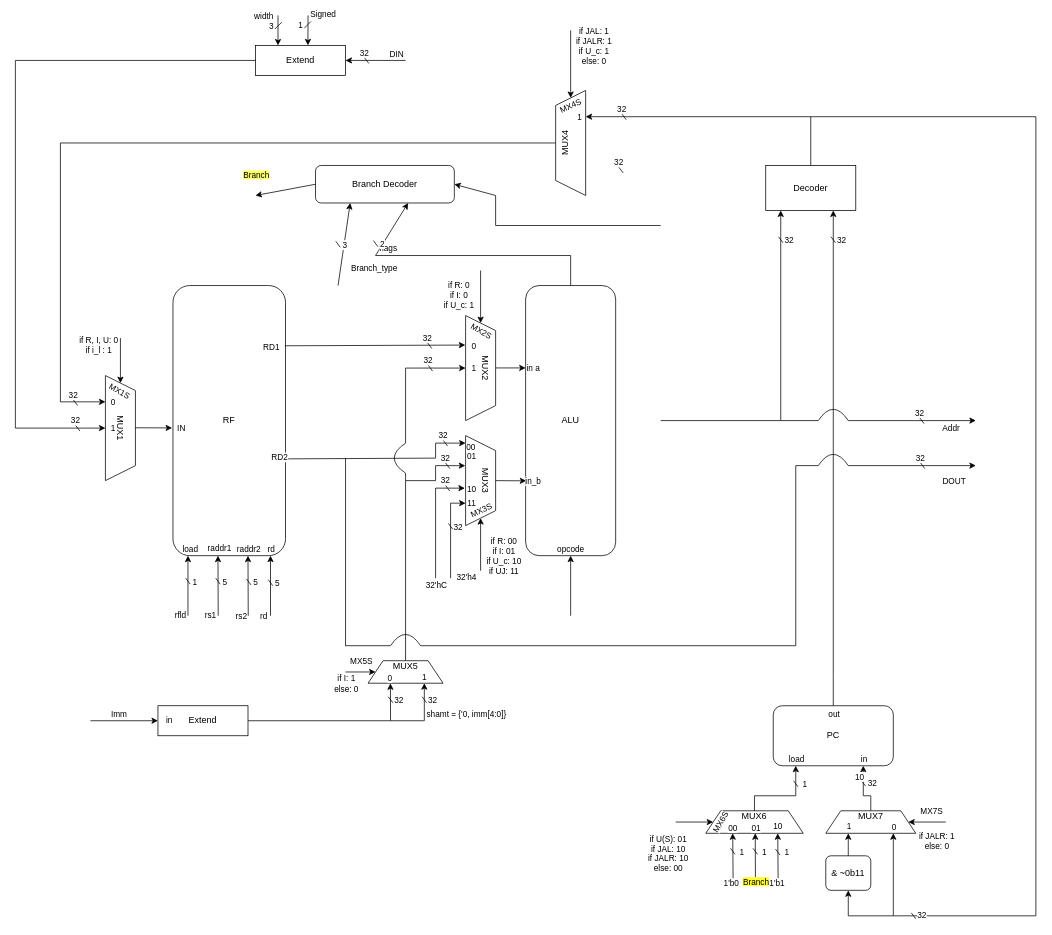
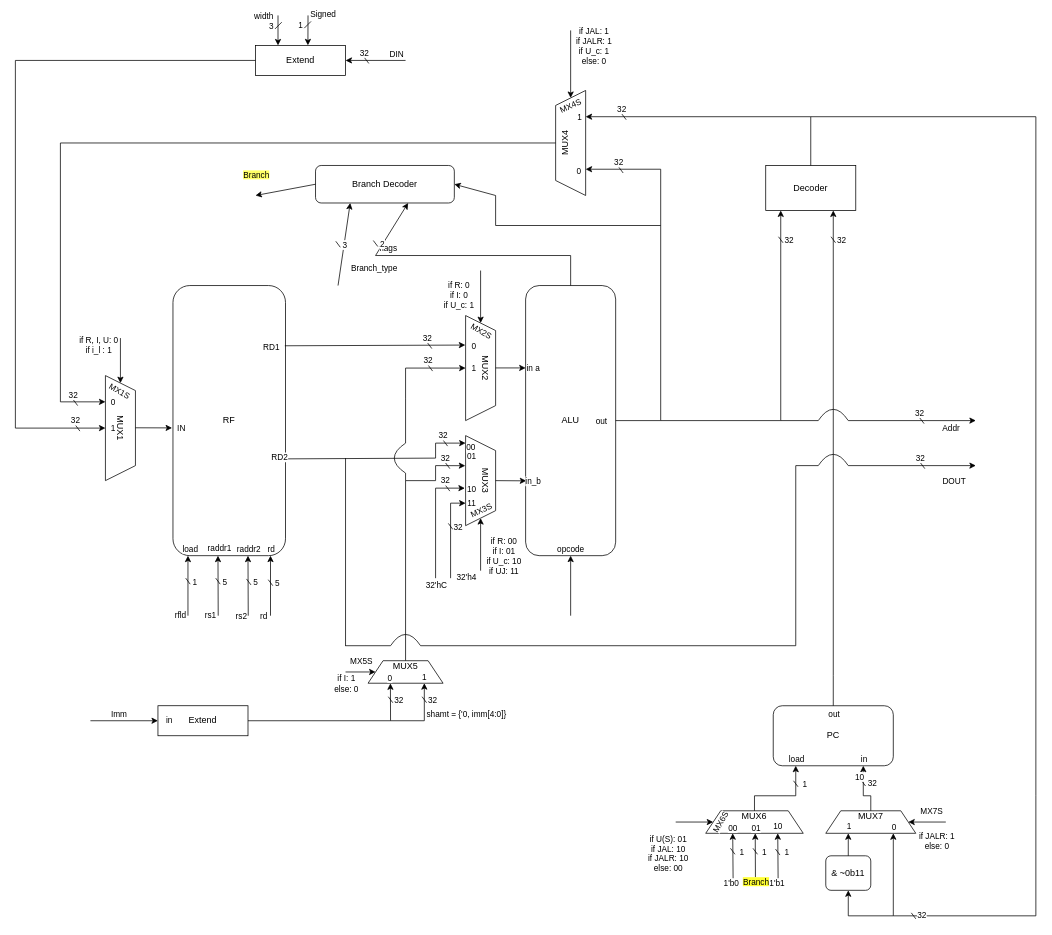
edge "ALU" -> "MUX4": added, labels "out", "0"
